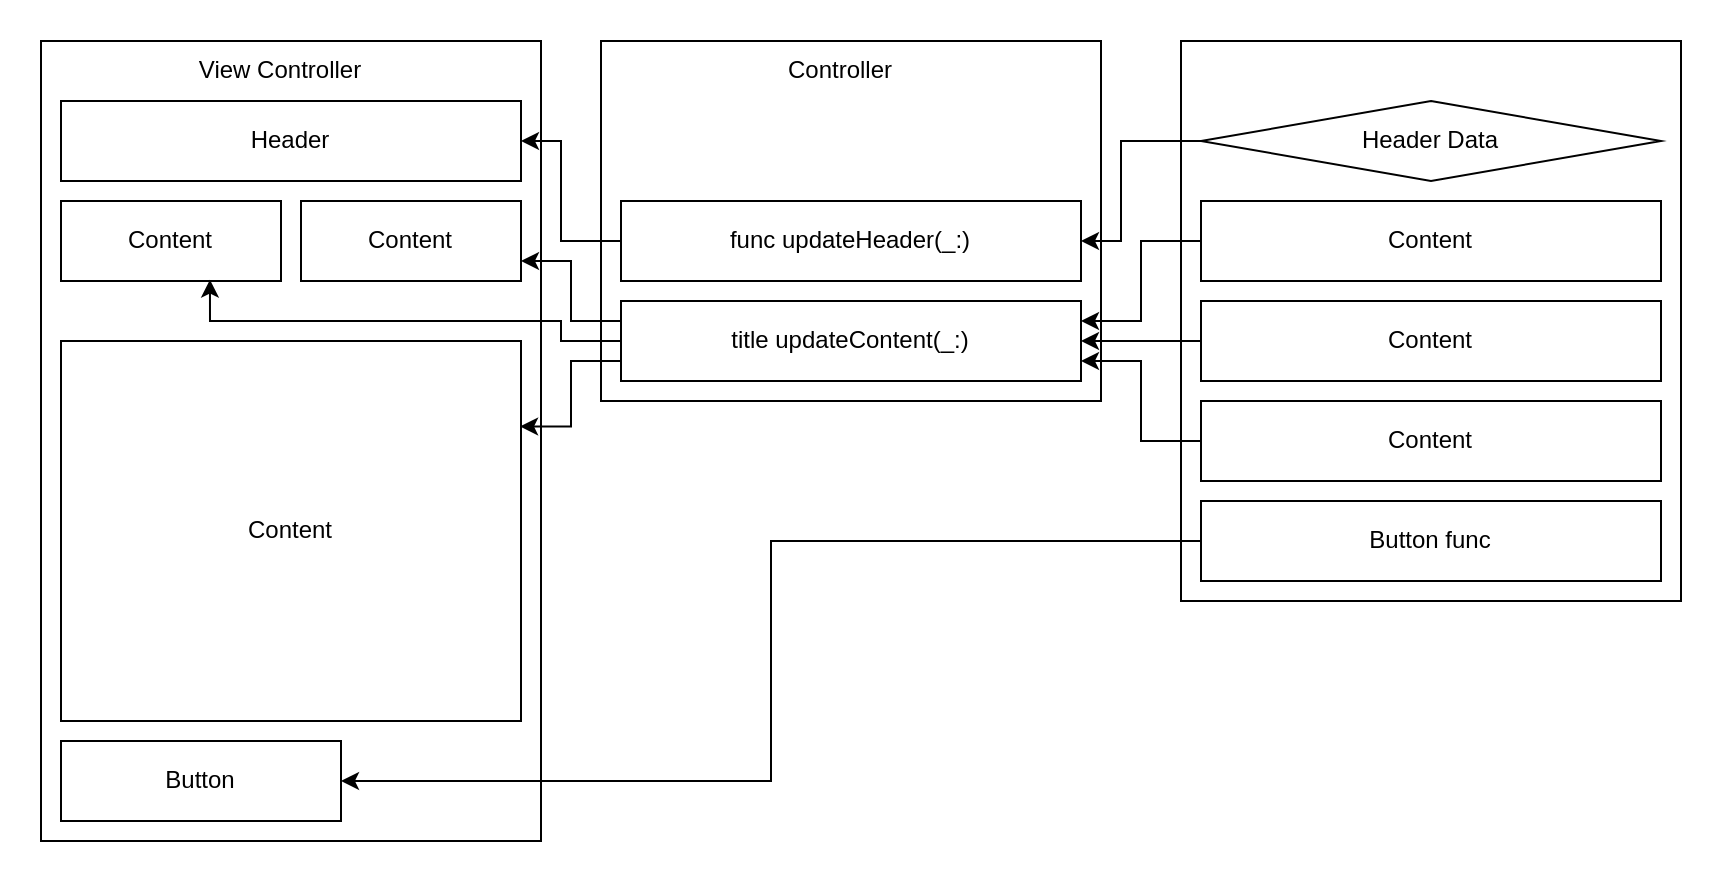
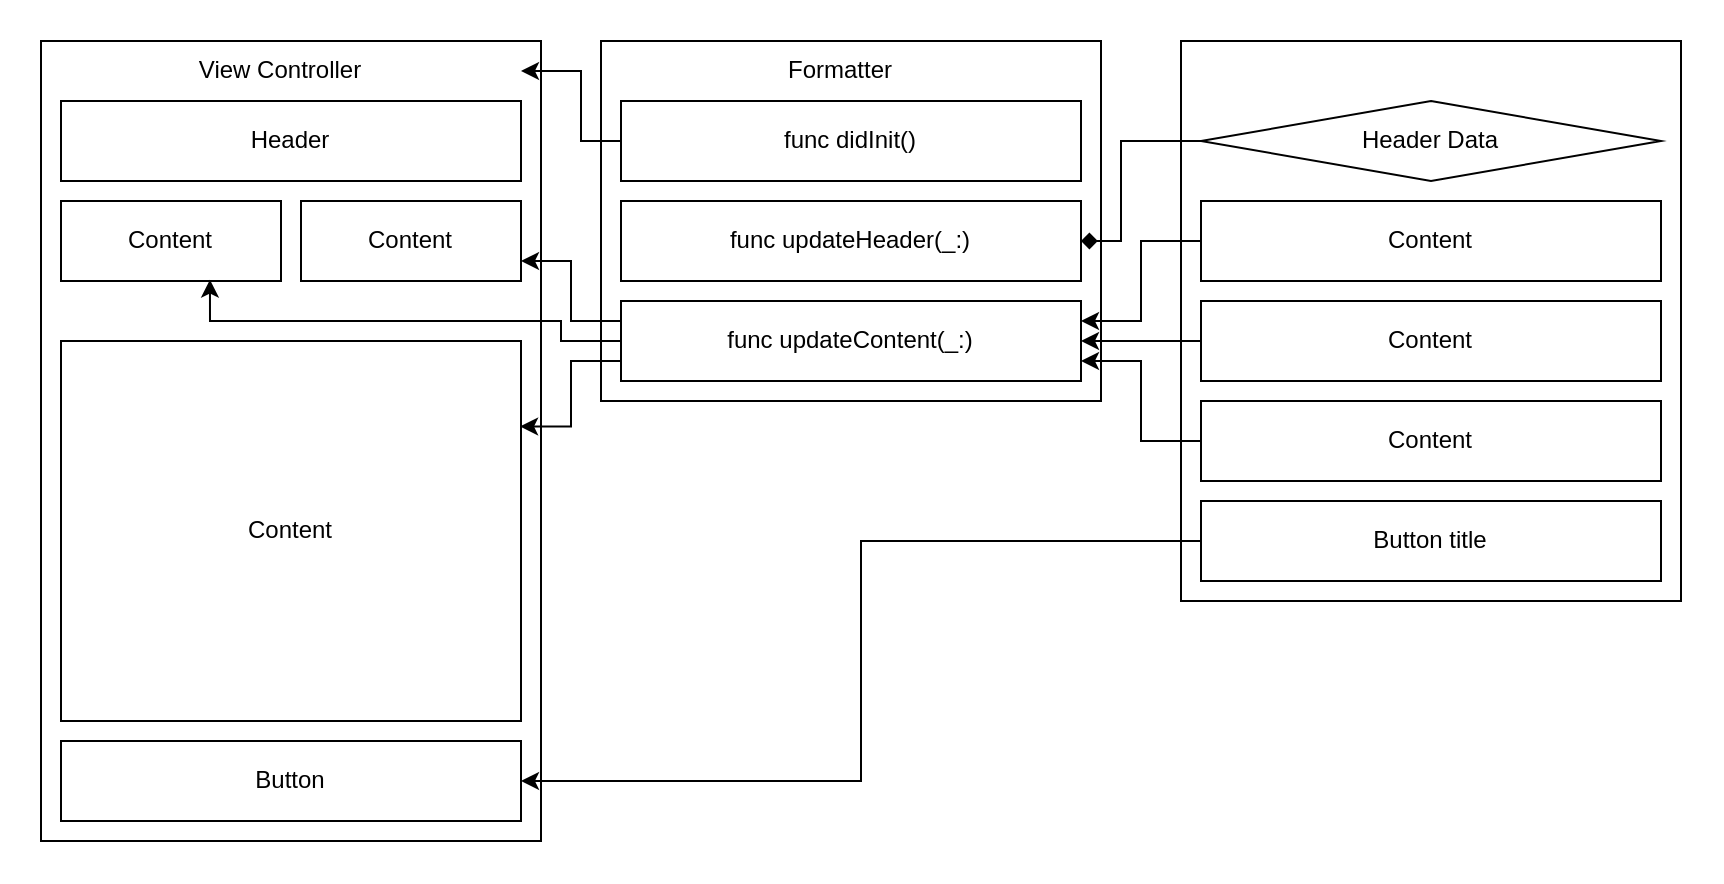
node "Controller": label "Controller" -> "Formatter"
edge "func didInit()" -> "View Controller": added
node "func didInit()": added
edge "func updateHeader(_:)" -> "Header": removed
edge "Header Data" -> "func updateHeader(_:)": arrowhead classic -> diamond
node "title updateContent(_:)": label "title updateContent(_:)" -> "func updateContent(_:)"
node "Button func": label "Button func" -> "Button title"
node "Button": size 280x80 -> 460x80
